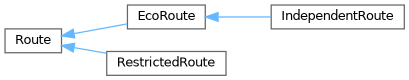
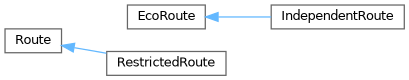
edge "EcoRoute" -> "Route": removed
